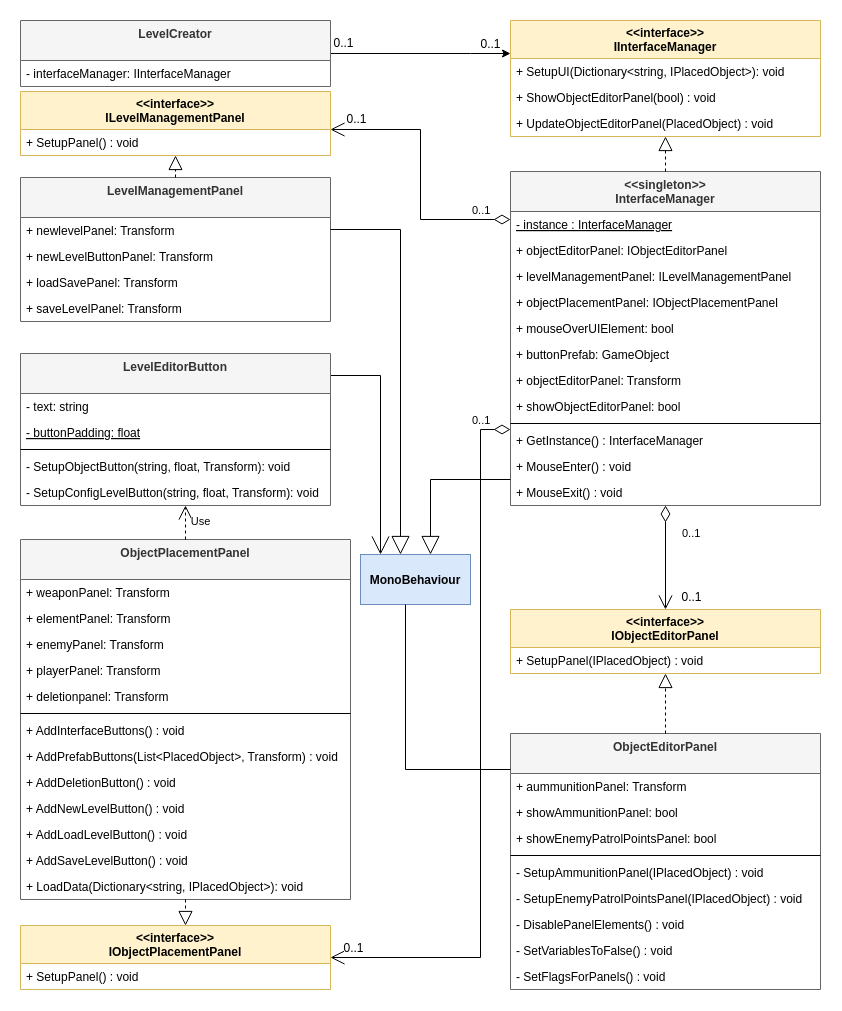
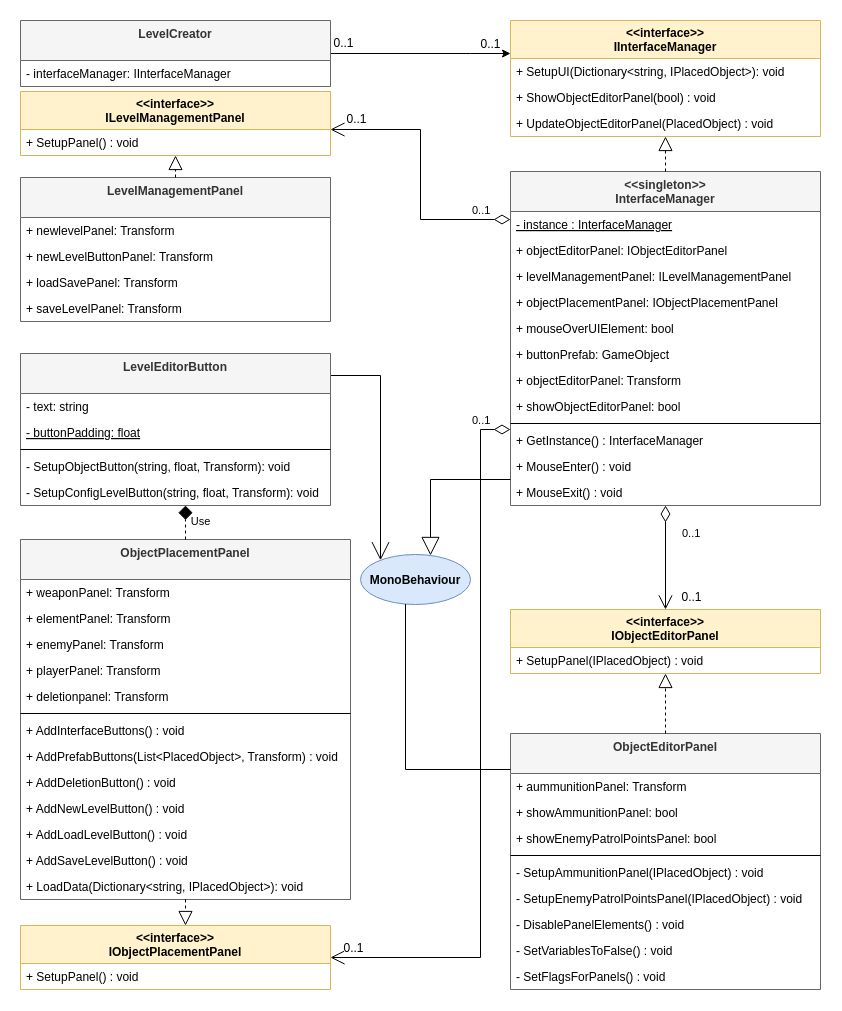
edge "LevelManagementPanel" -> "MonoBehaviour": removed
edge "ObjectPlacementPanel" -> "LevelEditorButton": arrowhead open -> diamond
node "MonoBehaviour": shape rectangle -> ellipse
